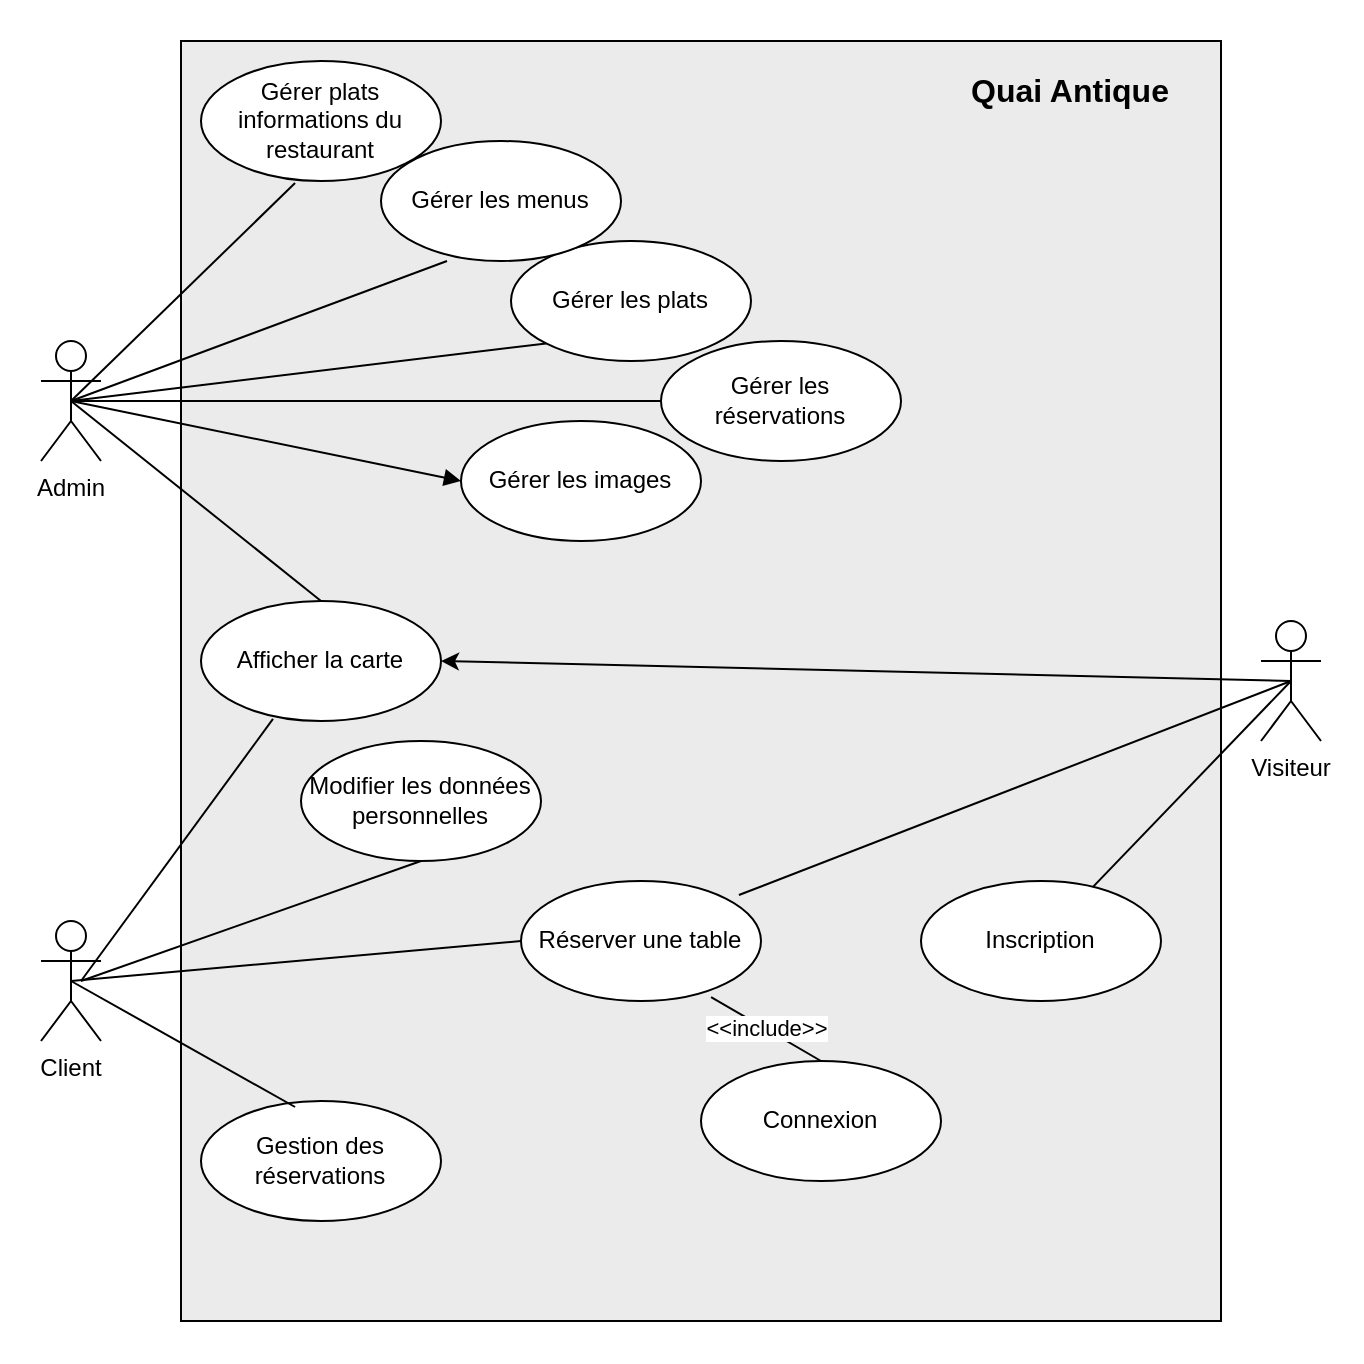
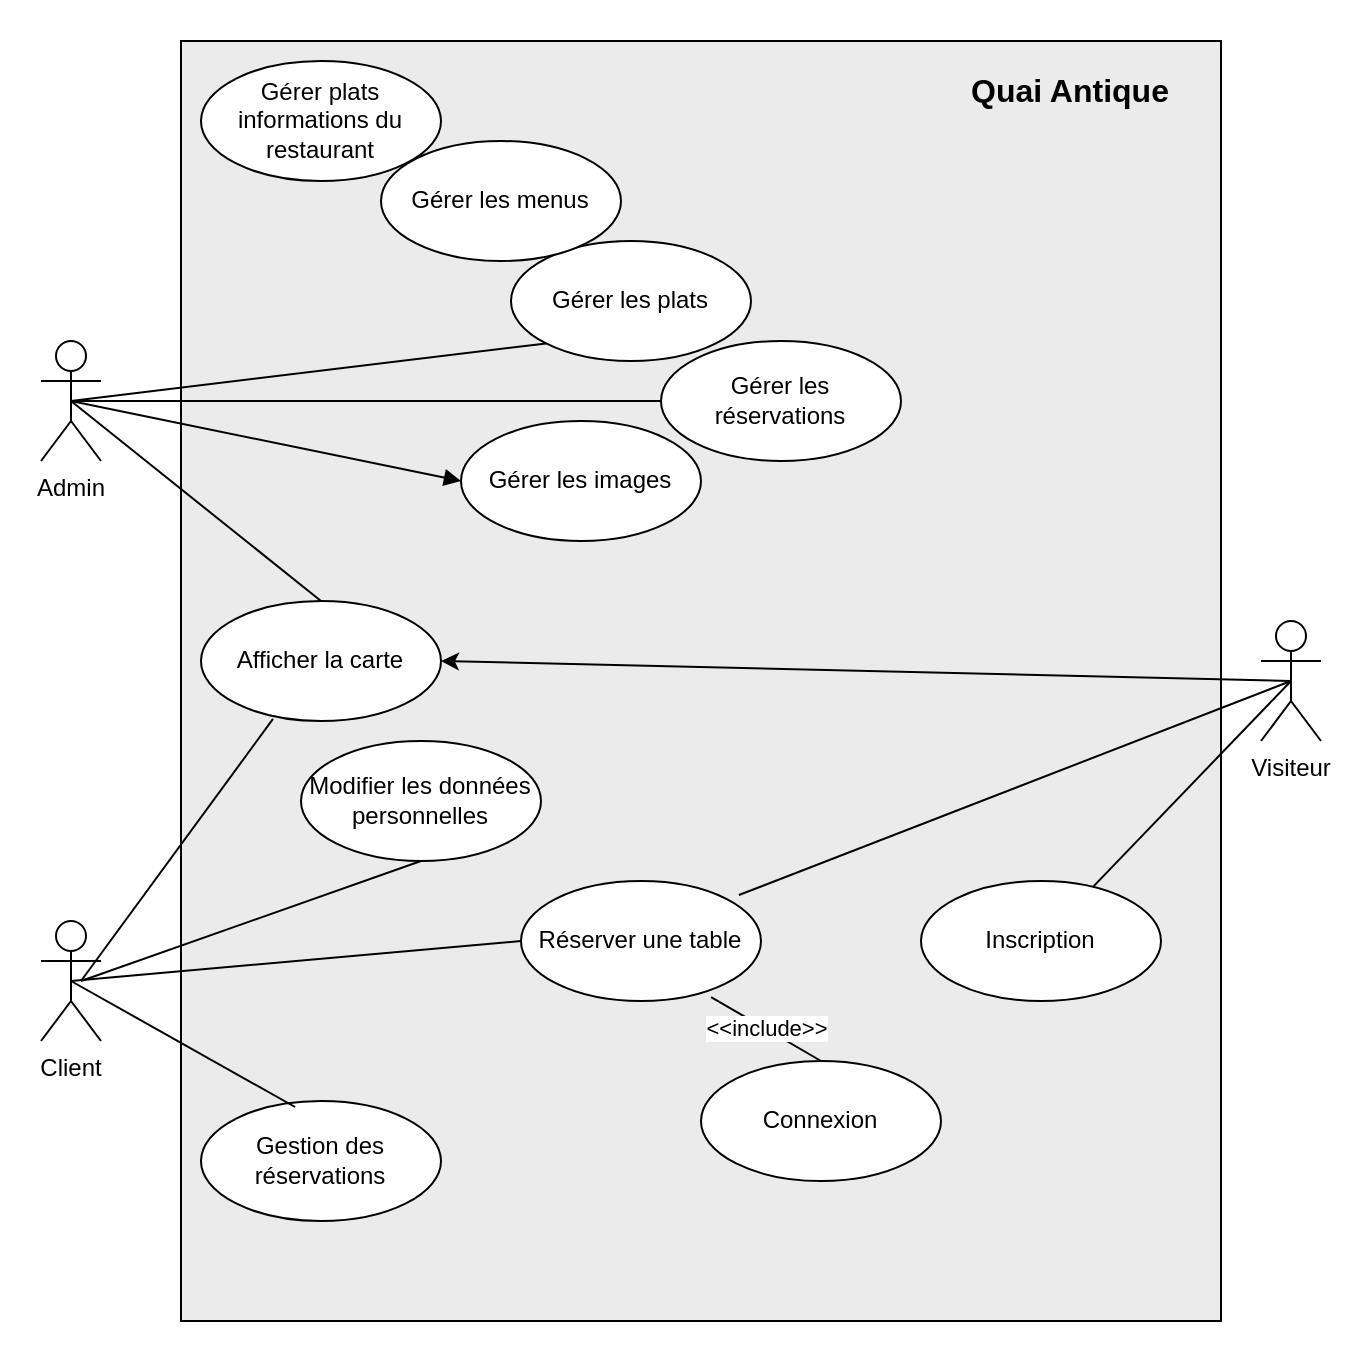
edge "Gérer plats informations du restaurant" -- "Admin": removed
edge "Gérer les menus" -- "Admin": removed
